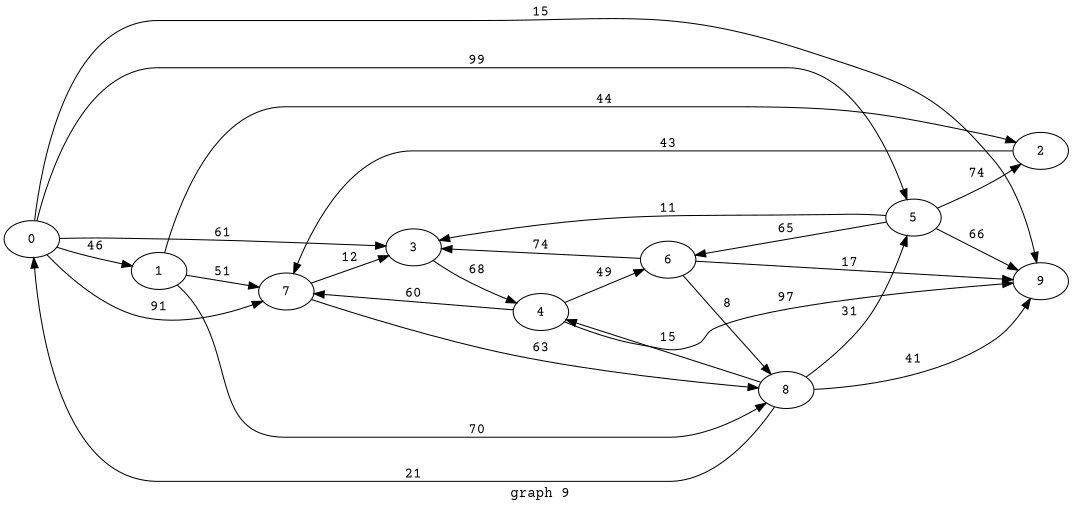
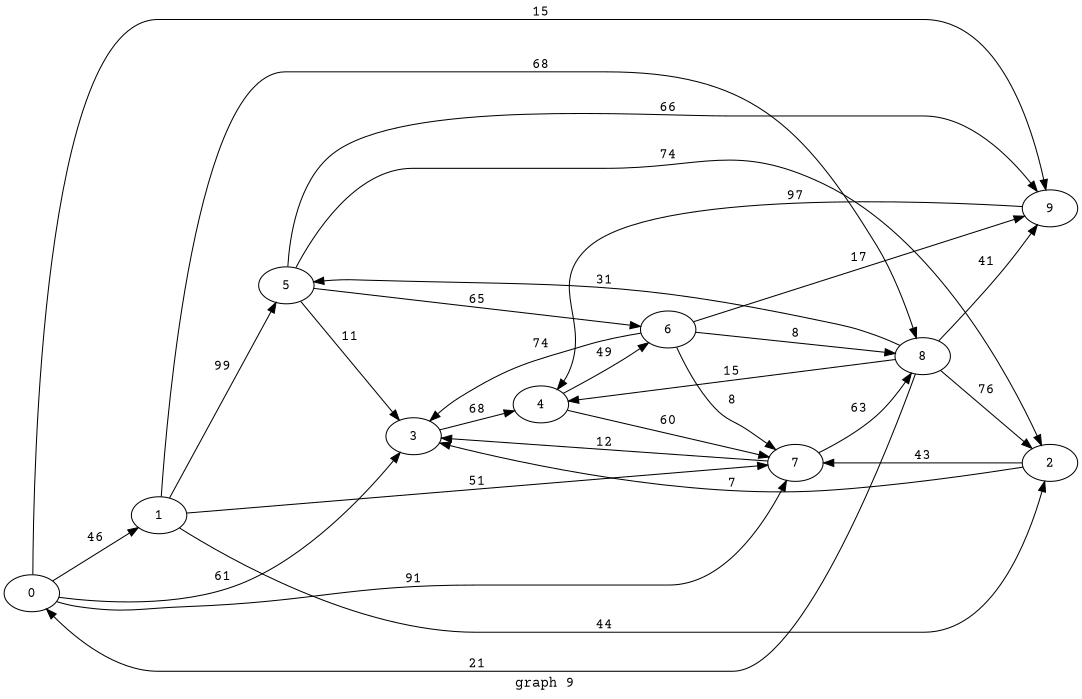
edge "0" -> "5": now "1" -> "5"
edge "4" -> "9": reversed
edge "6" -> "7": added, label "8"
edge "8" -> "2": added, label "76"
edge "1" -> "8": label " 70 " -> " 68 "
edge "2" -> "3": added, label "7"
